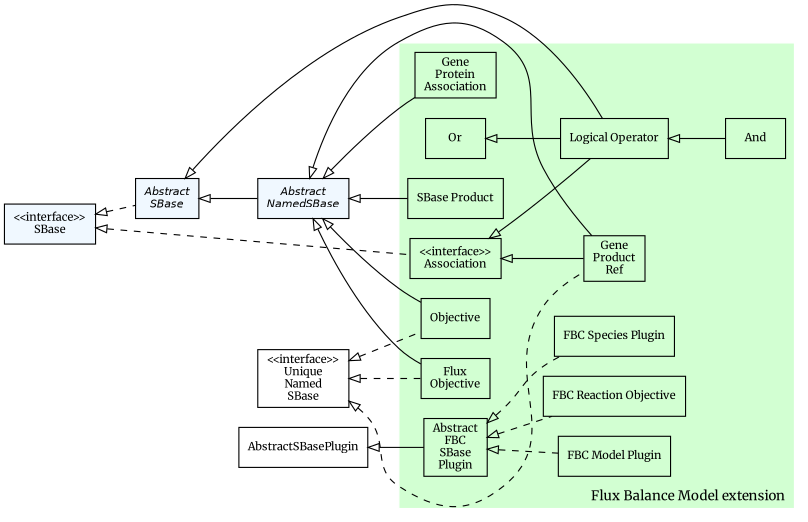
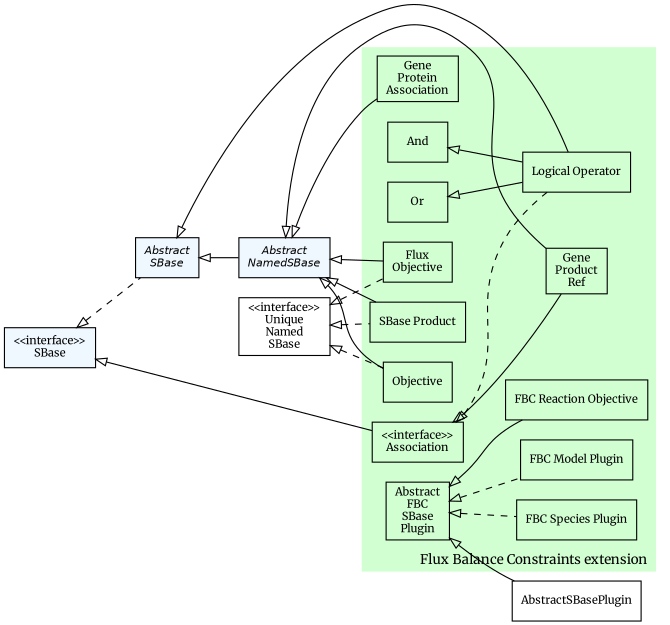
edge "And" -> "Logical Operator": reversed
edge "Logical Operator" -> "<<interface>> Association": style solid -> dashed
edge "<<interface>> Association" -> "<<interface>> SBase": style dashed -> solid
edge "FBC Reaction Objective" -> "Abstract FBC SBase Plugin": style dashed -> solid
edge "Abstract FBC SBase Plugin" -> "AbstractSBasePlugin": reversed
edge "Gene Product Ref" -> "<<interface>> Unique Named SBase": now "SBase Product" -> "<<interface>> Unique Named SBase"
cluster "Flux Balance Model extension": label "Flux Balance Model extension" -> "Flux Balance Constraints extension"
